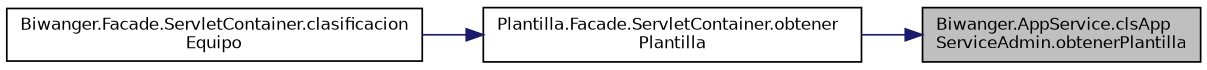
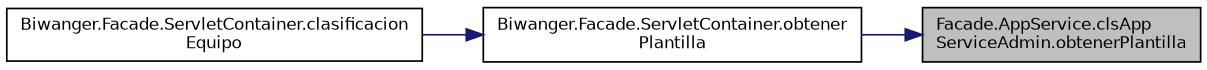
node "Plantilla.Facade.ServletContainer.obtener Plantilla": label "Plantilla.Facade.ServletContainer.obtener Plantilla" -> "Biwanger.Facade.ServletContainer.obtener Plantilla"
node "Biwanger.AppService.clsApp ServiceAdmin.obtenerPlantilla": label "Biwanger.AppService.clsApp ServiceAdmin.obtenerPlantilla" -> "Facade.AppService.clsApp ServiceAdmin.obtenerPlantilla"
